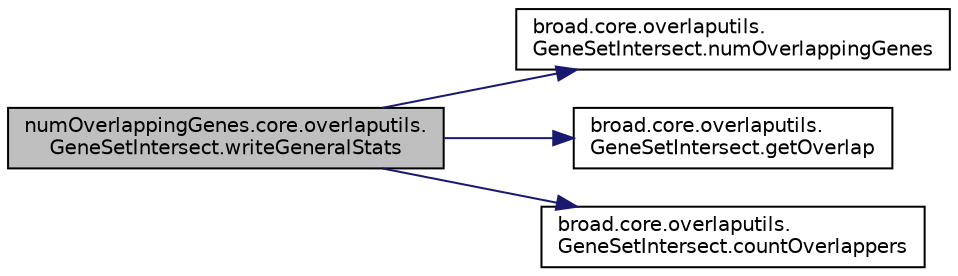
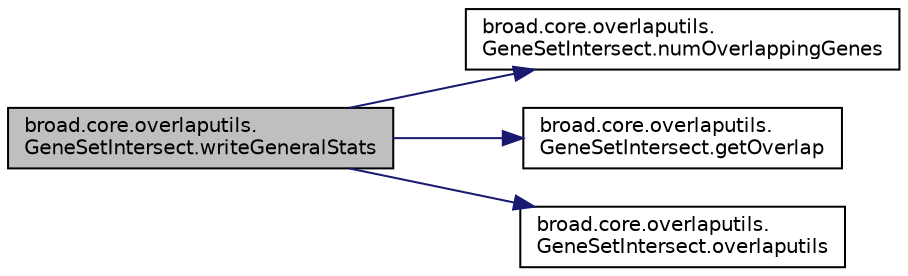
node "numOverlappingGenes.core.overlaputils. GeneSetIntersect.writeGeneralStats": label "numOverlappingGenes.core.overlaputils. GeneSetIntersect.writeGeneralStats" -> "broad.core.overlaputils. GeneSetIntersect.writeGeneralStats"
node "broad.core.overlaputils. GeneSetIntersect.countOverlappers": label "broad.core.overlaputils. GeneSetIntersect.countOverlappers" -> "broad.core.overlaputils. GeneSetIntersect.overlaputils"
